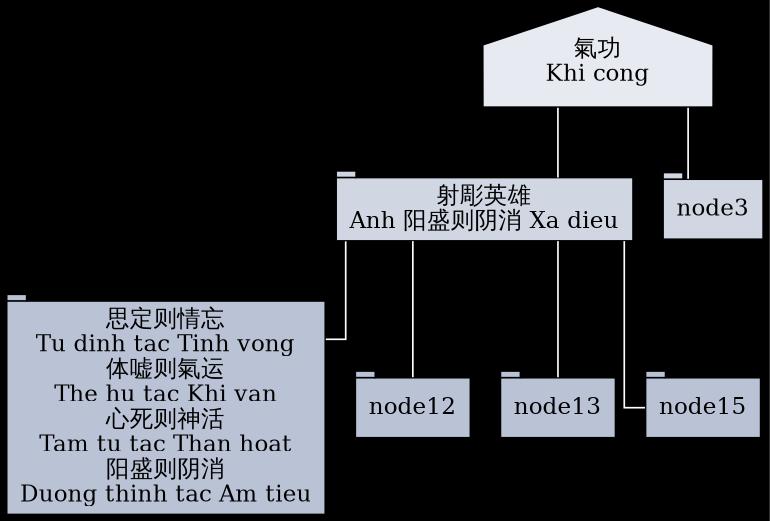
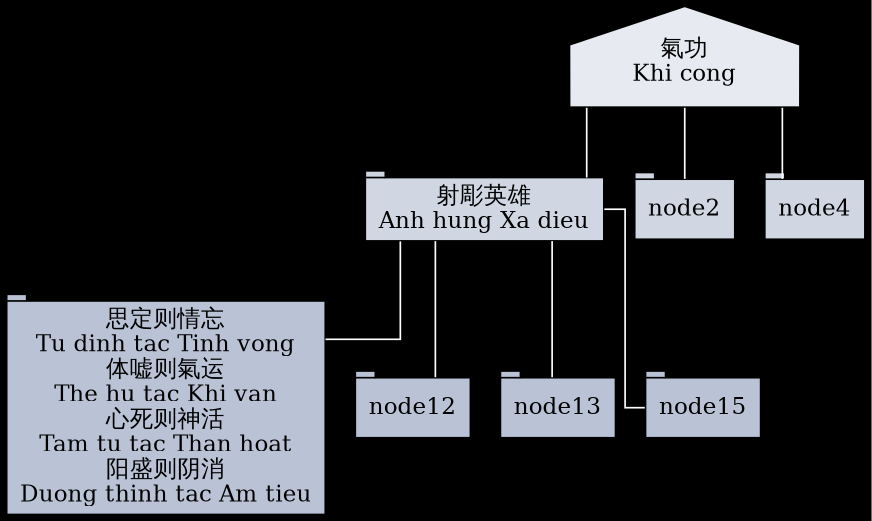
node "射彫英雄 Anh 阳盛则阴消 Xa dieu": label "射彫英雄 Anh 阳盛则阴消 Xa dieu" -> "射彫英雄 Anh hung Xa dieu"
node "node2": added
node "node3": label "node3" -> "node4"
